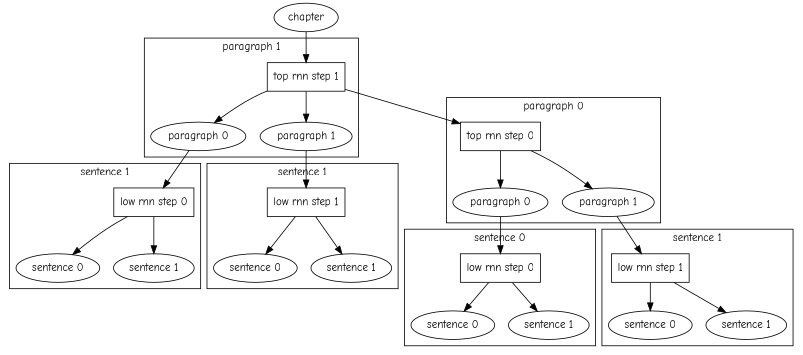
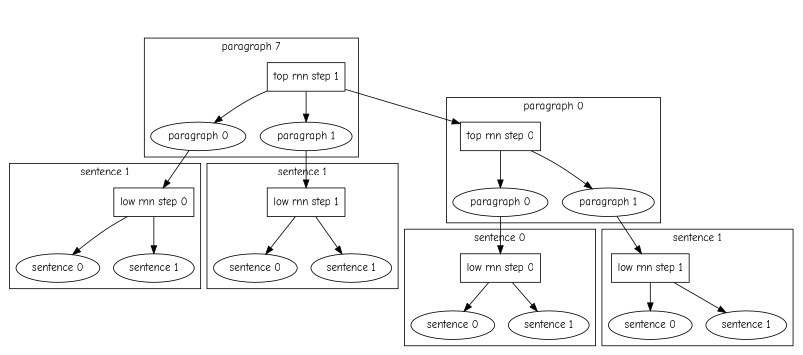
node "chapter": removed
cluster "paragraph 1": label "paragraph 1" -> "paragraph 7"
